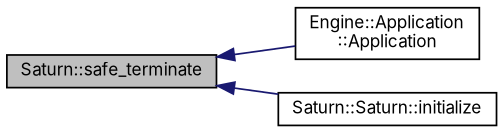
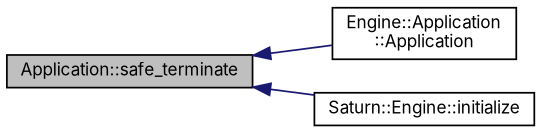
node "Saturn::safe_terminate": label "Saturn::safe_terminate" -> "Application::safe_terminate"
node "Saturn::Saturn::initialize": label "Saturn::Saturn::initialize" -> "Saturn::Engine::initialize"
